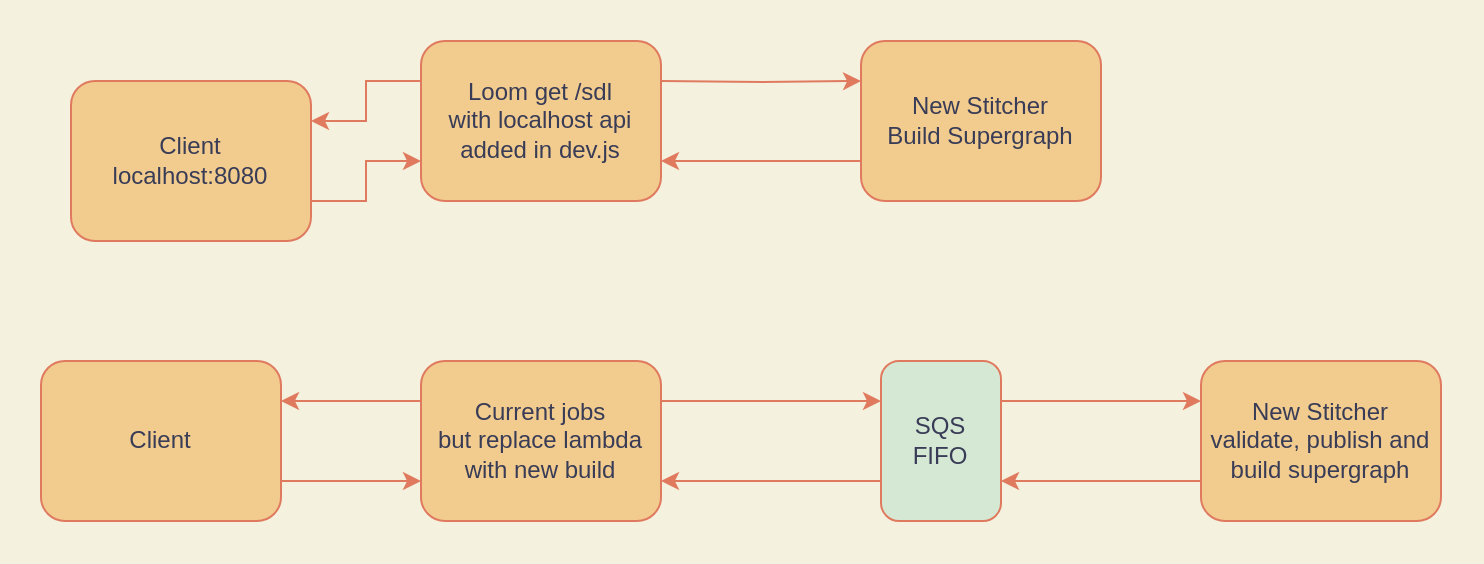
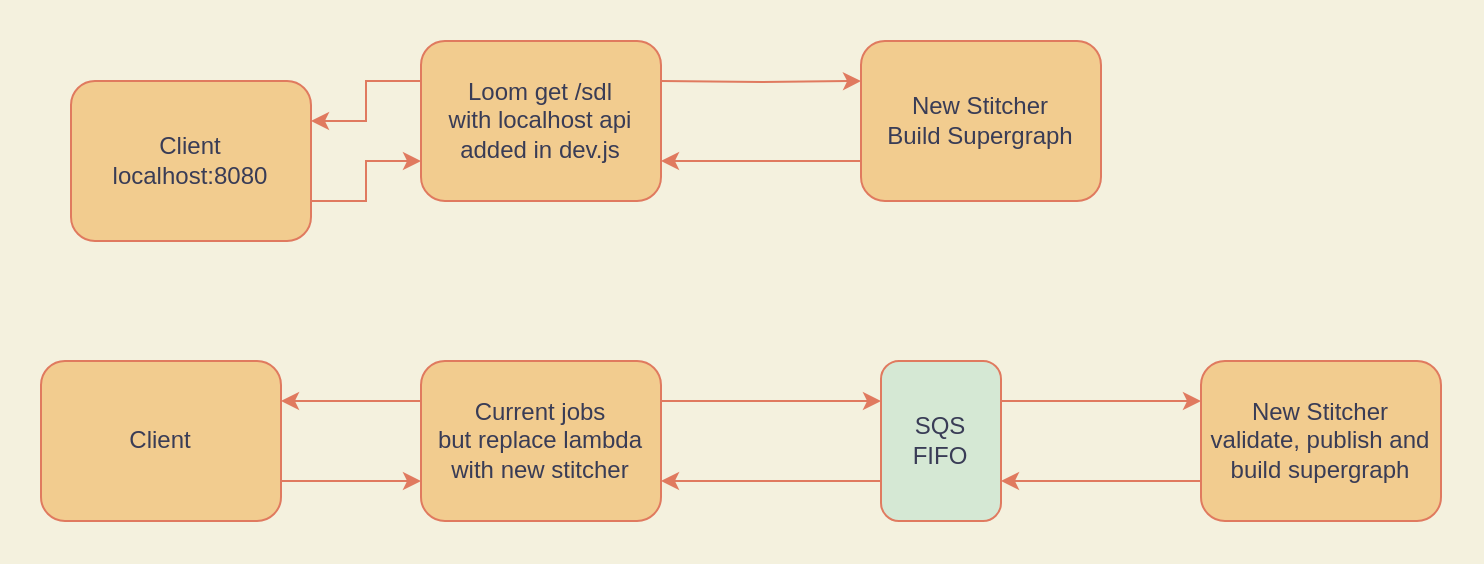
node "Current jobs but replace lambda with new build": label "Current jobs but replace lambda with new build" -> "Current jobs but replace lambda with new stitcher"
